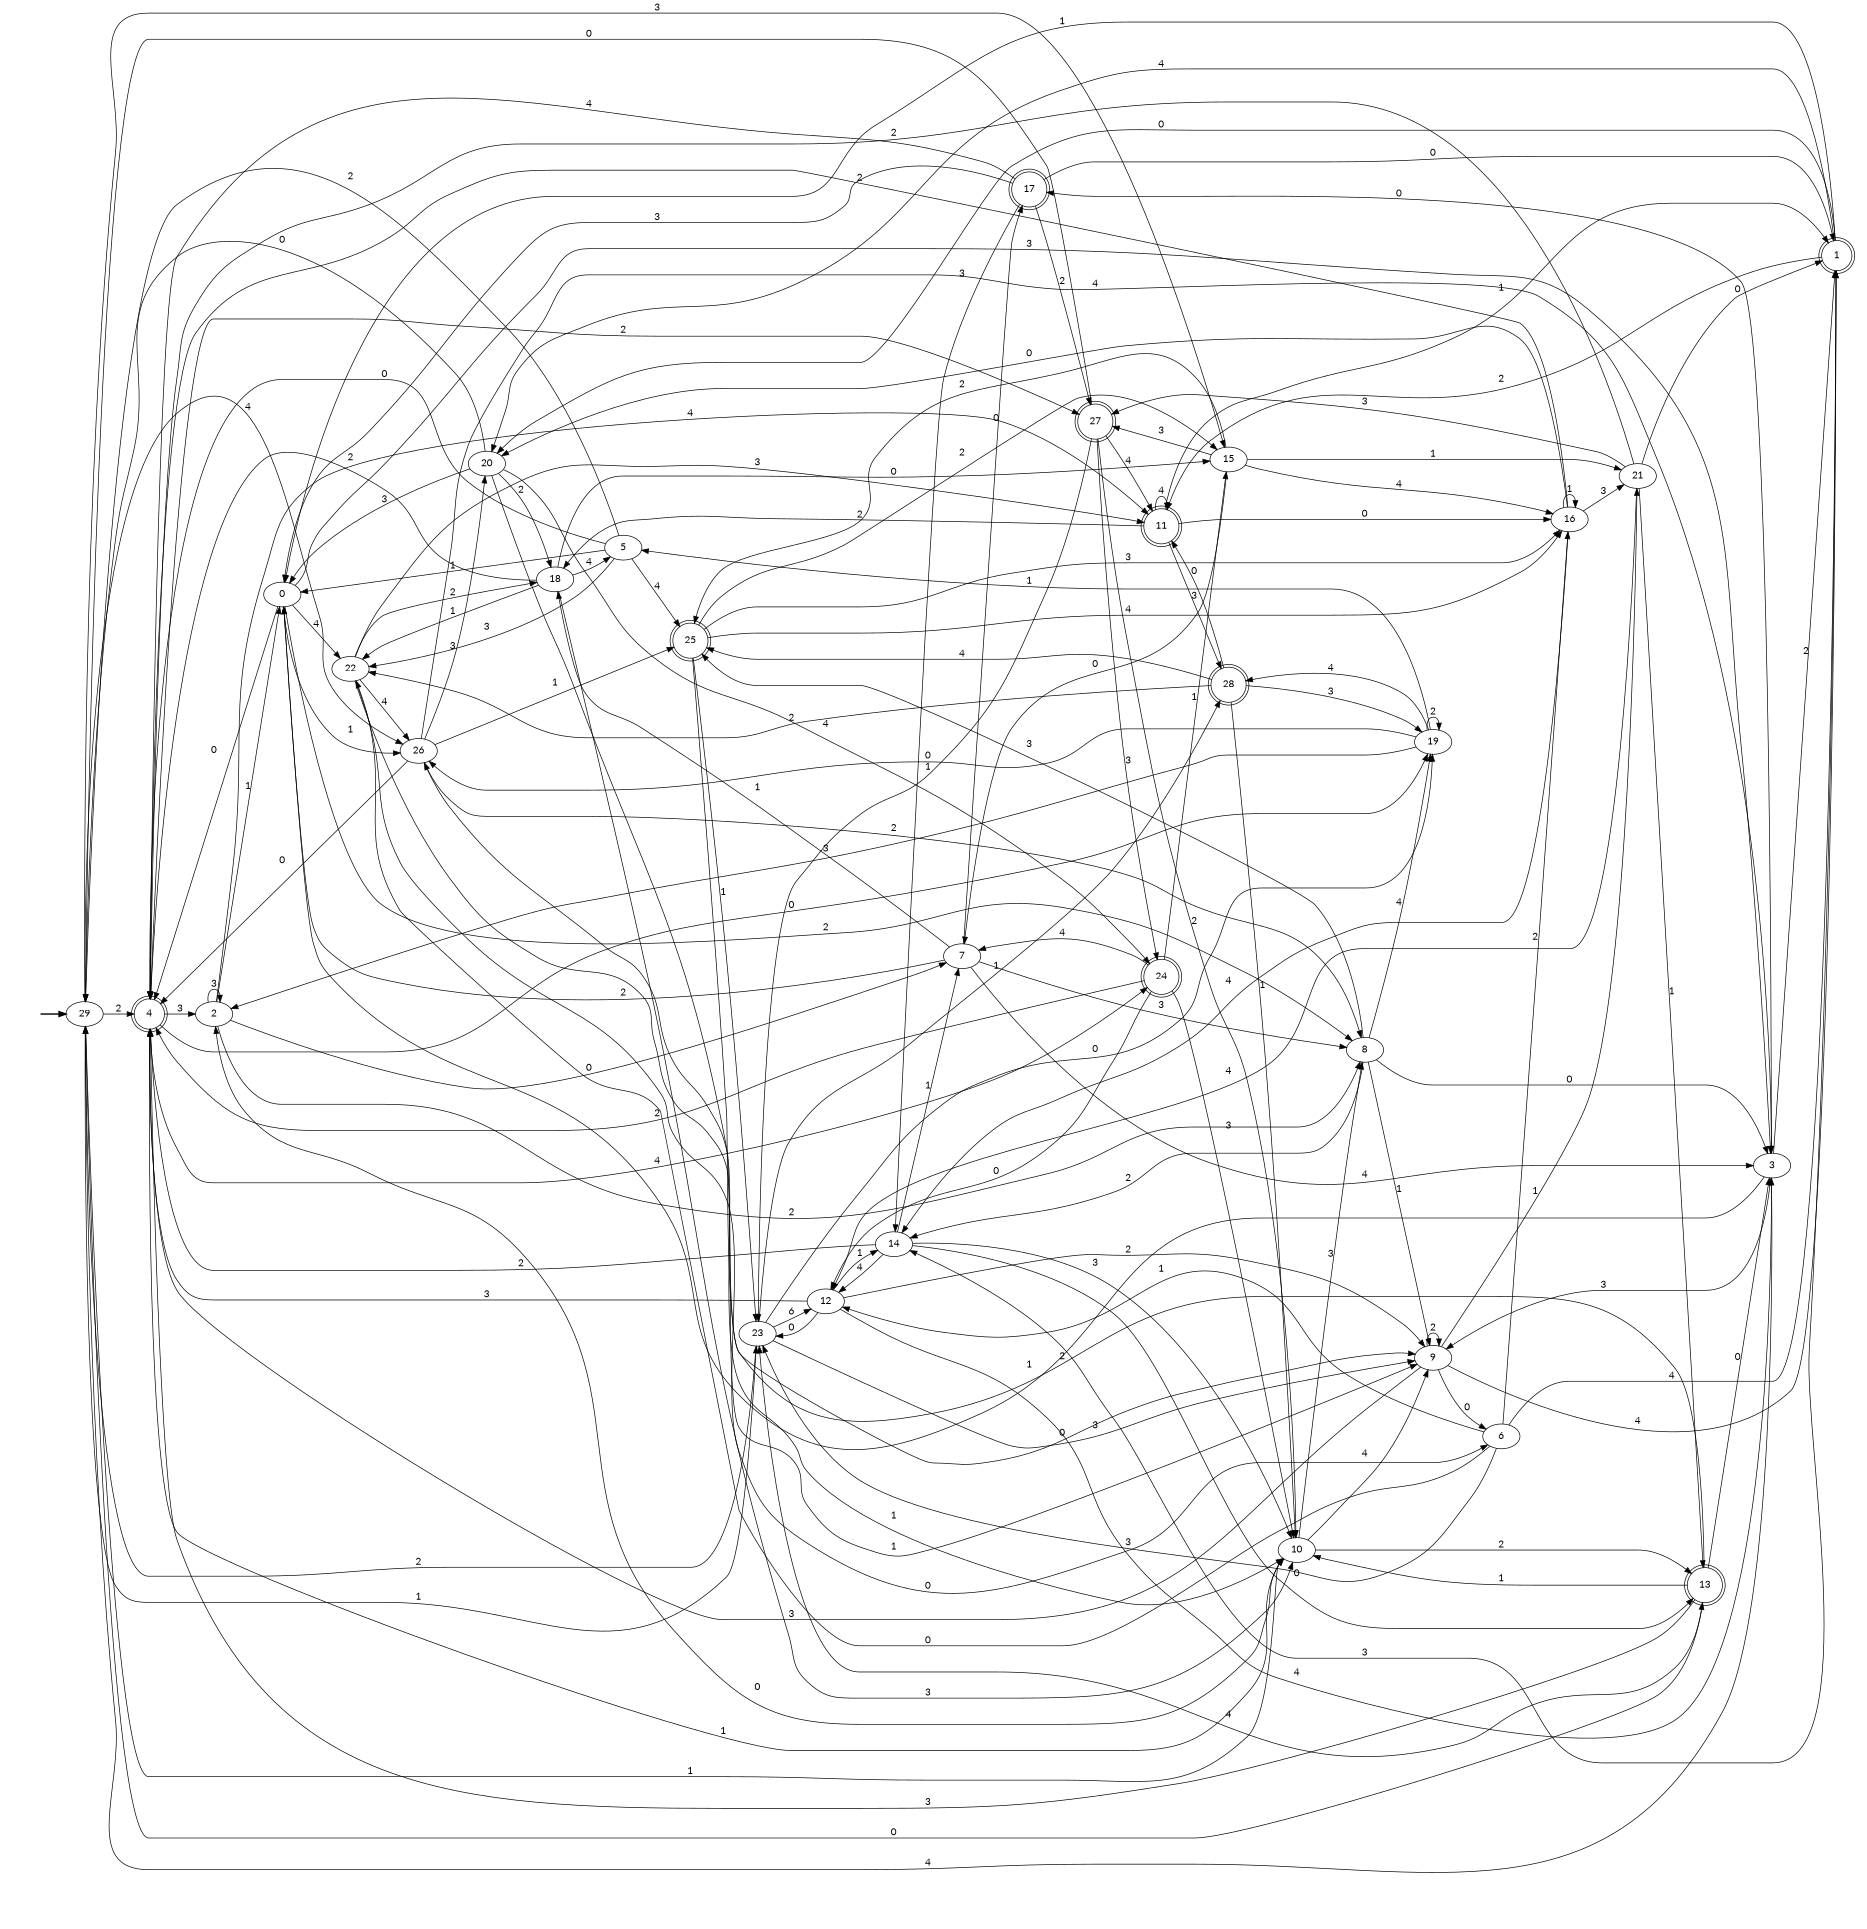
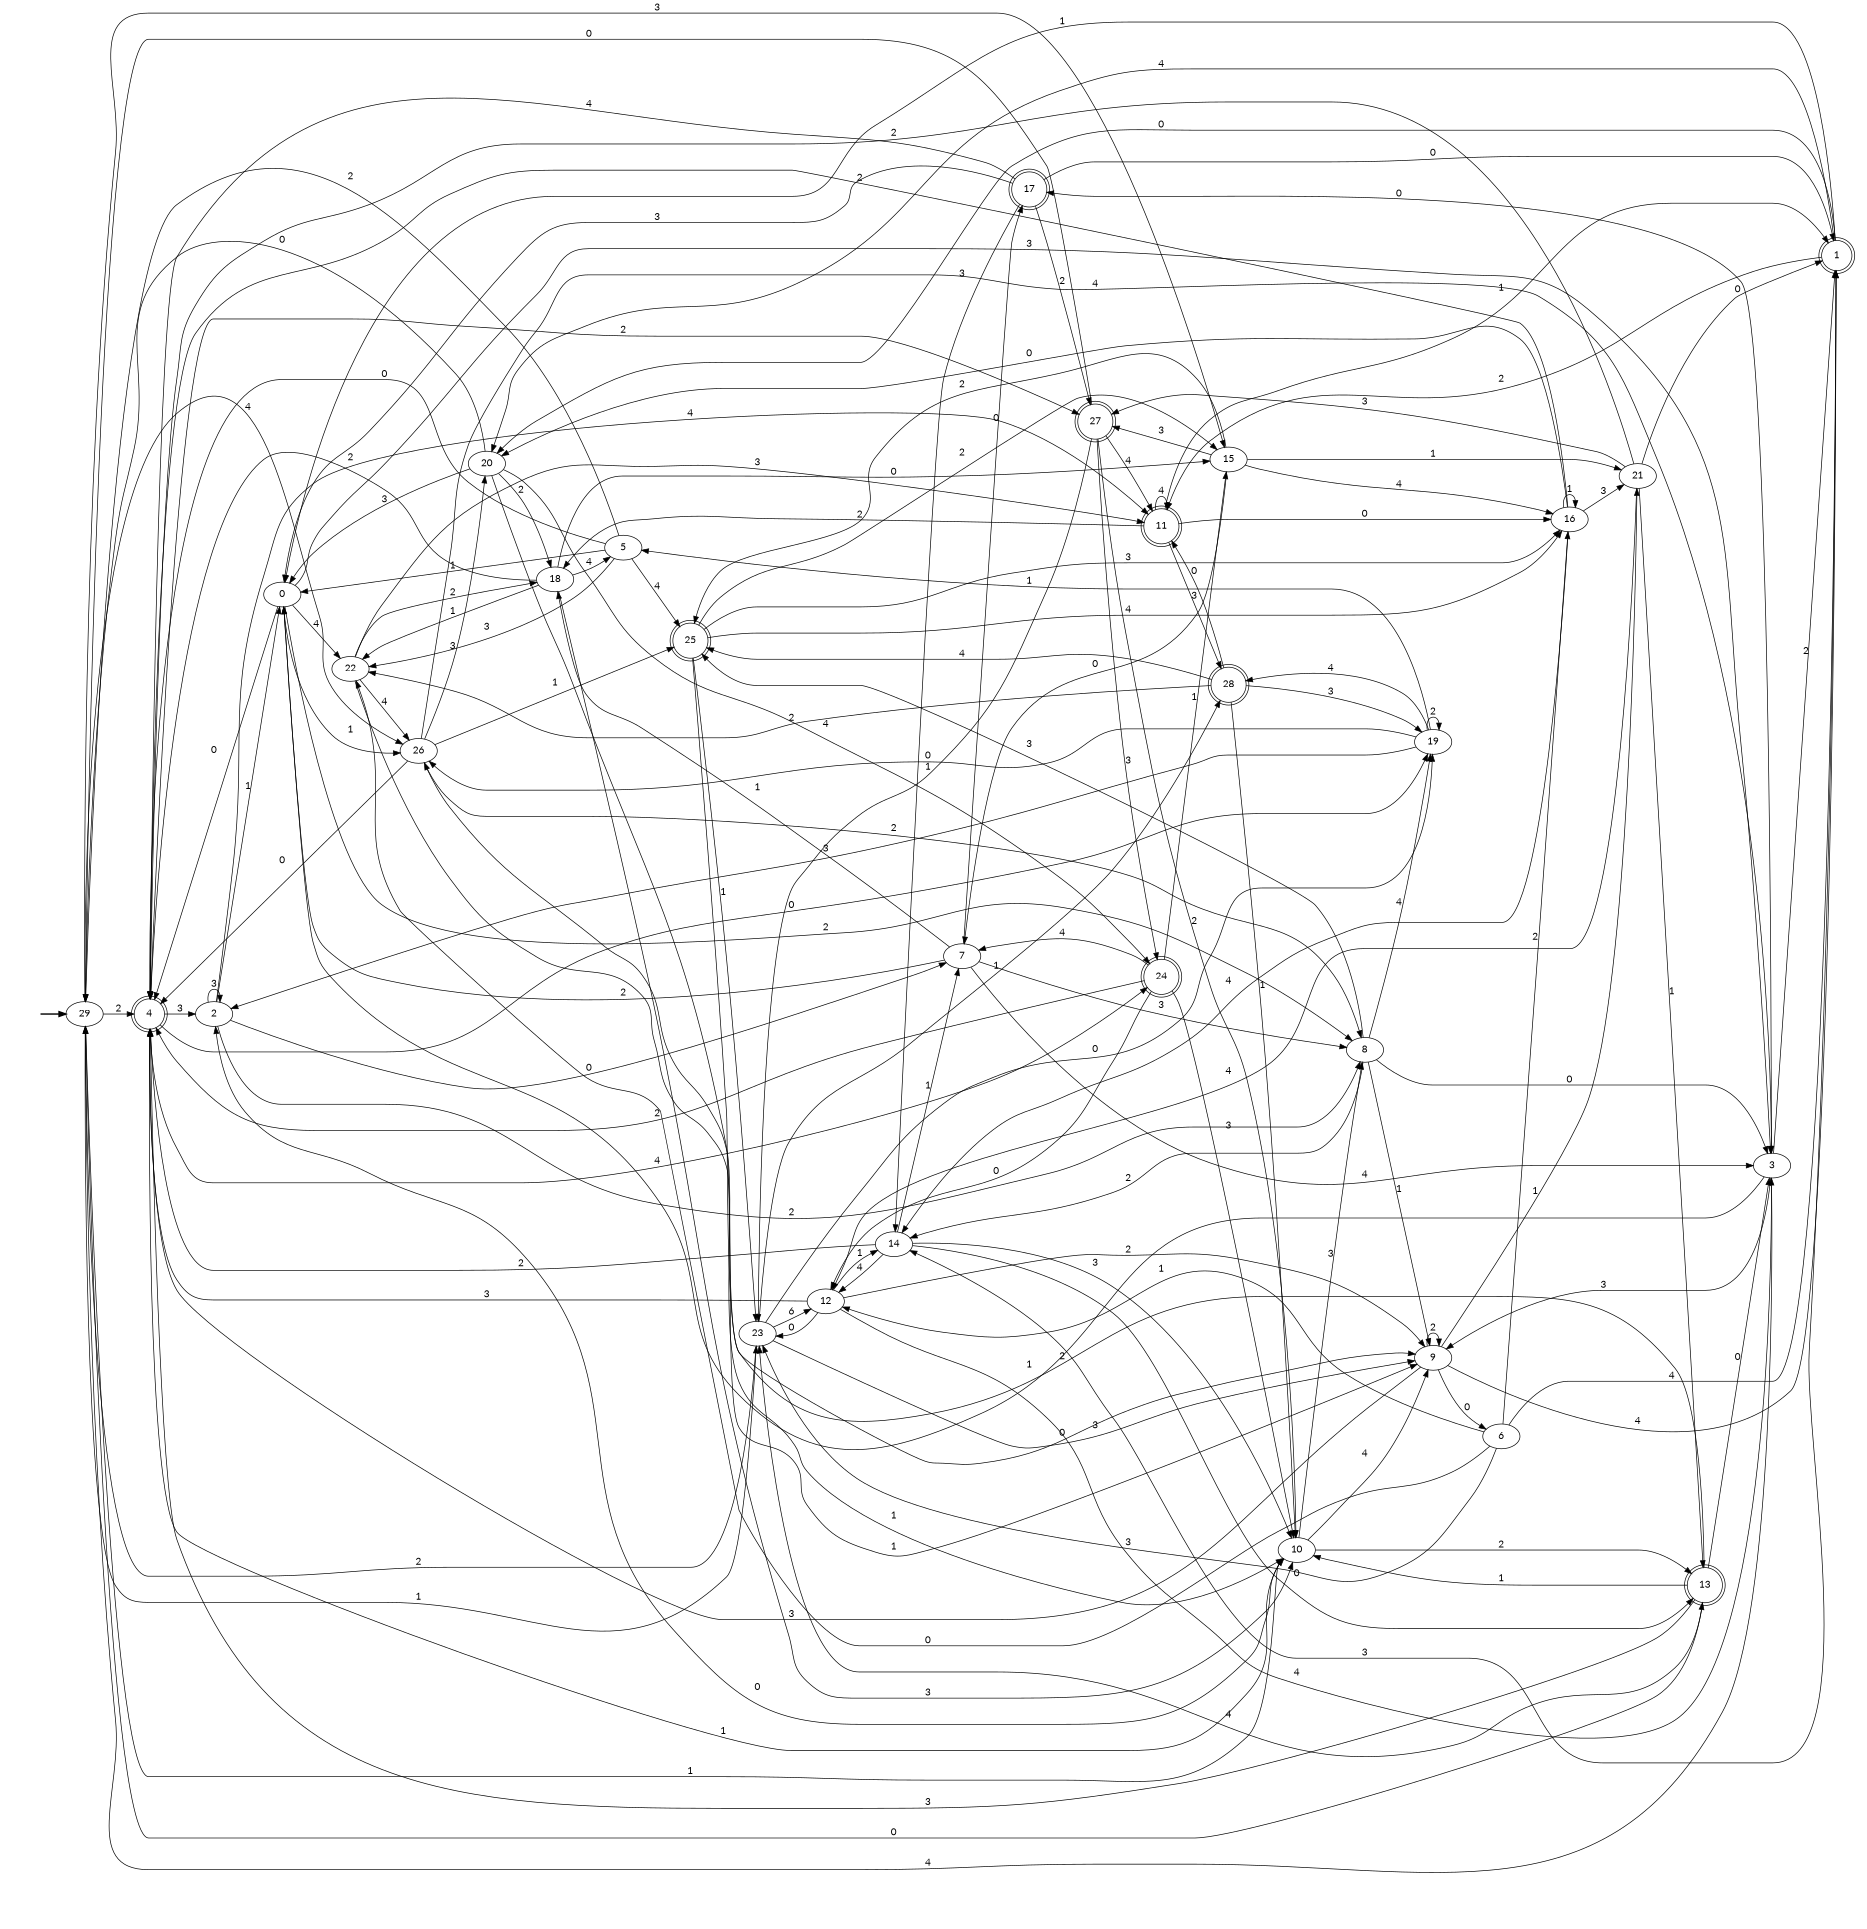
edge "22" -> "6": removed, label "0"
